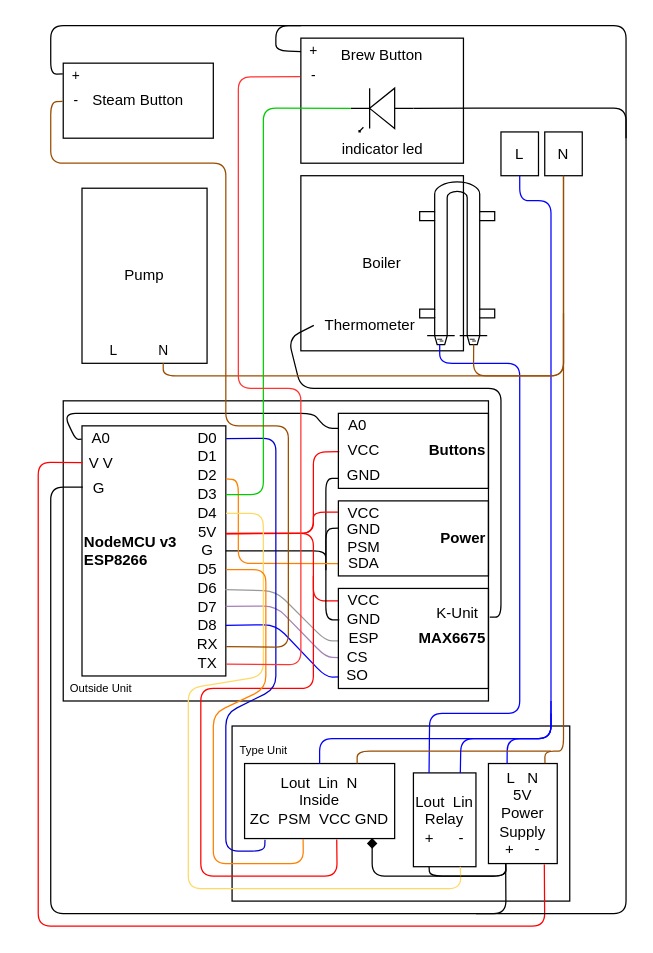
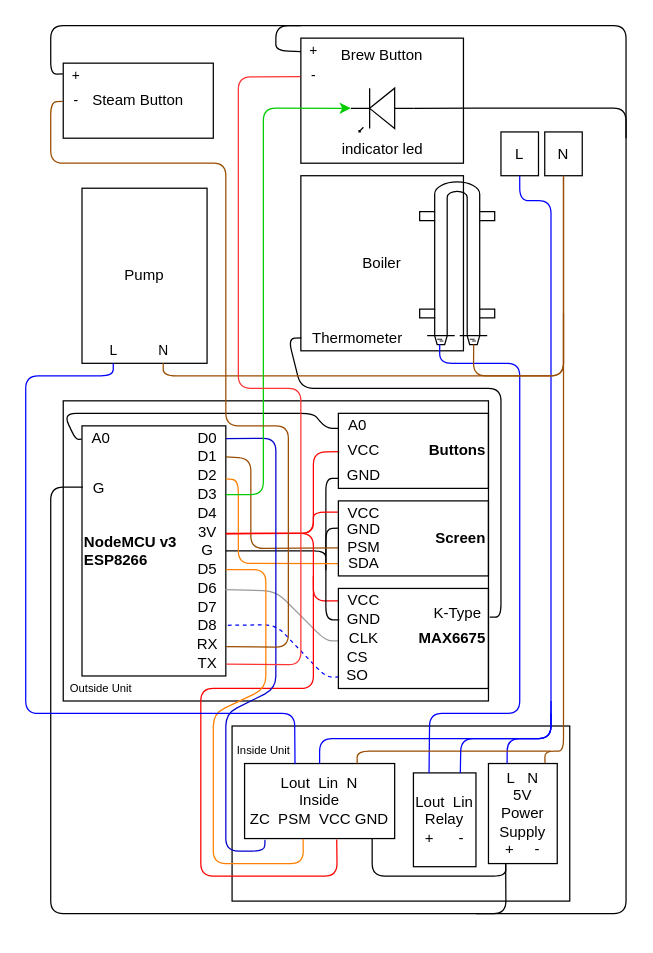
edge "indicator led" -- "D3": arrowhead none -> classic
node "Thermometer": moved (369, 326) -> (357, 338)
node "V V": removed
edge "D1" -- "PSM": added
node "5V": label "5V" -> "3V"
node "Power": label "Power" -> "Screen"
node "K-Unit": label "K-Unit" -> "K-Type"
edge "D7" -- "CS": removed
edge "D8" -- "SO": style solid -> dashed
node "ESP": label "ESP" -> "CLK"
edge "Pump" -- "Lout Lin N Inside ZC PSM VCC GND": added
node "Type Unit": label "Type Unit" -> "Inside Unit"
edge "NodeMCU v3 ESP8266" -- "Lout Lin Relay + -": removed
edge "L N 5V Power Supply + -" -> "Lout Lin N Inside ZC PSM VCC GND": arrowhead diamond -> none
edge "L N 5V Power Supply + -" -- "Lout Lin Relay + -": removed
edge "V V" -- "L N 5V Power Supply + -": removed
